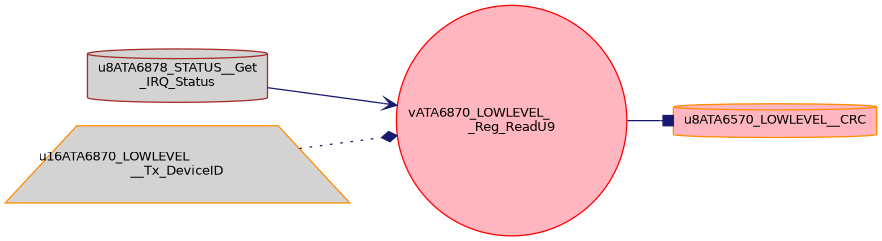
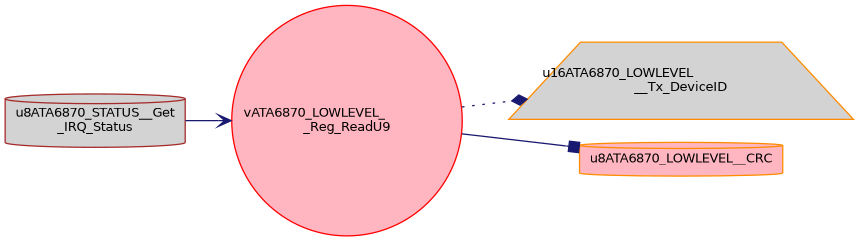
node "u8ATA6878_STATUS__Get _IRQ_Status": label "u8ATA6878_STATUS__Get _IRQ_Status" -> "u8ATA6870_STATUS__Get _IRQ_Status"
node "u8ATA6570_LOWLEVEL__CRC": label "u8ATA6570_LOWLEVEL__CRC" -> "u8ATA6870_LOWLEVEL__CRC"
edge "u16ATA6870_LOWLEVEL __Tx_DeviceID" -> "vATA6870_LOWLEVEL_ _Reg_ReadU9": reversed
